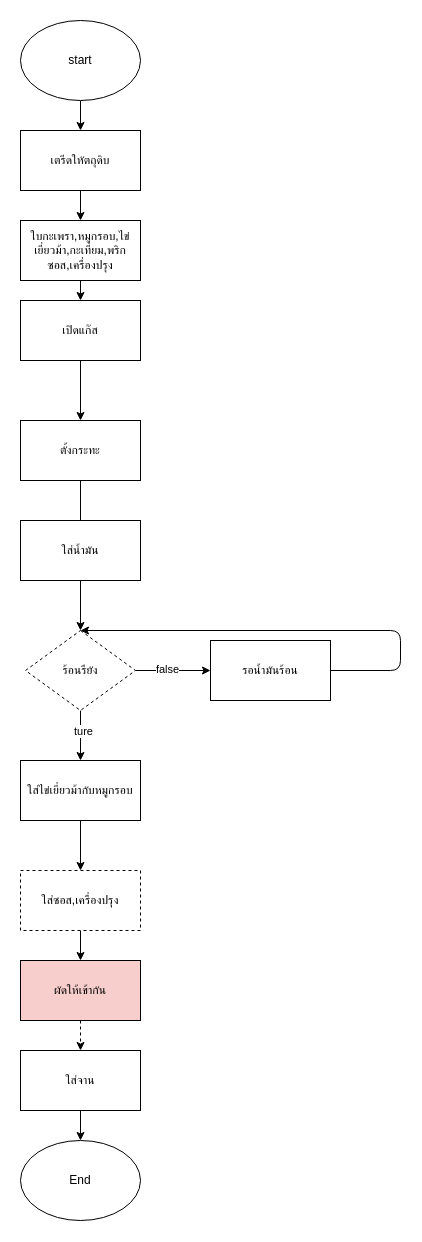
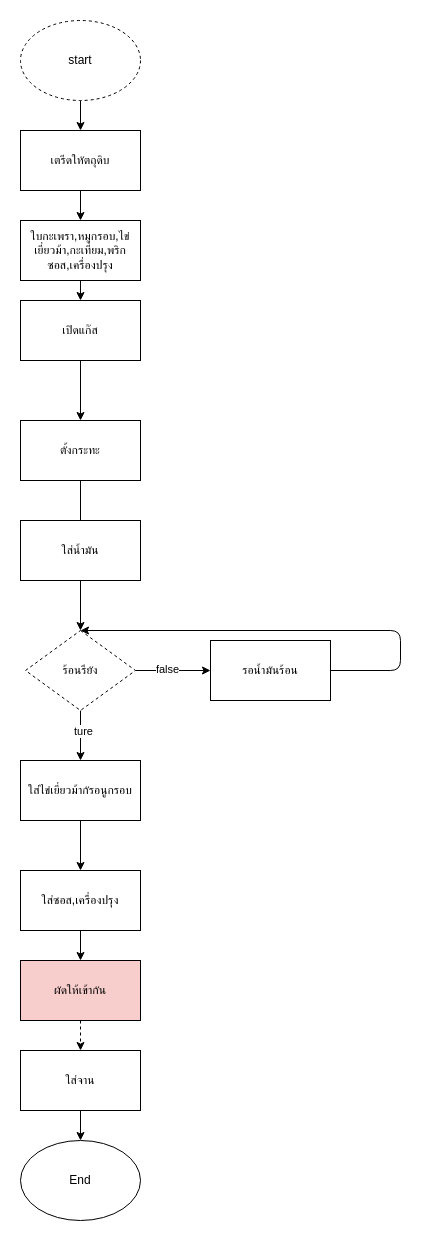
node "start": style solid -> dashed
node "ใส่ไข่เยี่ยวม้ากับหมูกรอบ": label "ใส่ไข่เยี่ยวม้ากับหมูกรอบ" -> "ใส่ไข่เยี่ยวม้ากัรอนูกรอบ"
node "ใส่ซอส,เครื่องปรุง": style dashed -> solid
